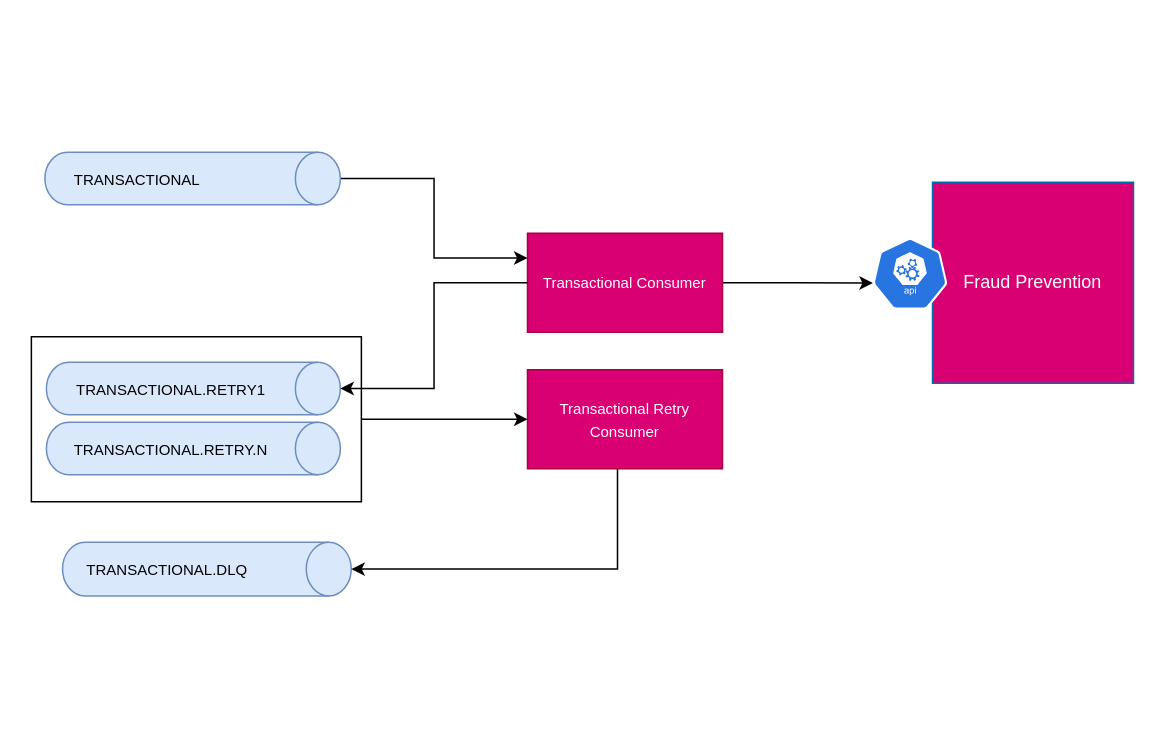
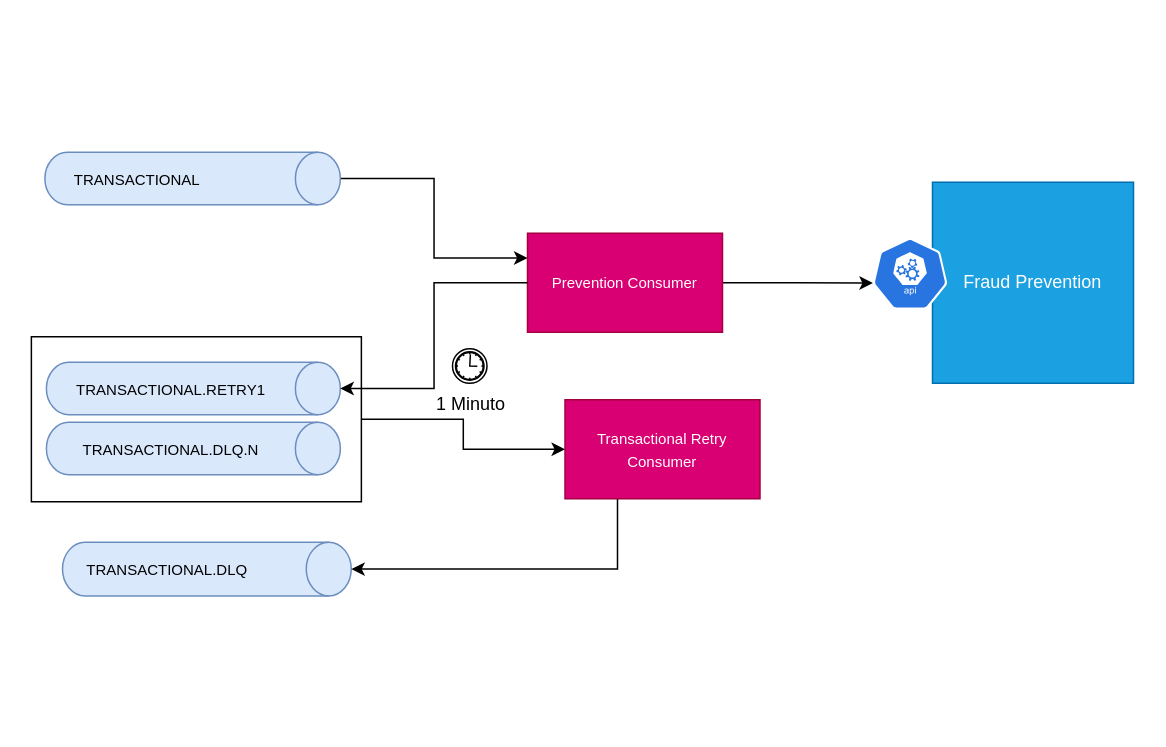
node "Transactional Consumer": label "Transactional Consumer" -> "Prevention Consumer"
node "Fraud Prevention": fillcolor #d80073 -> #1ba1e2
node "1 Minuto": added
node "Transactional Retry Consumer": moved (625, 419) -> (662, 449)
node "TRANSACTIONAL.RETRY.N": label "TRANSACTIONAL.RETRY.N" -> "TRANSACTIONAL.DLQ.N"
